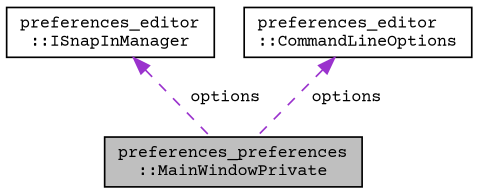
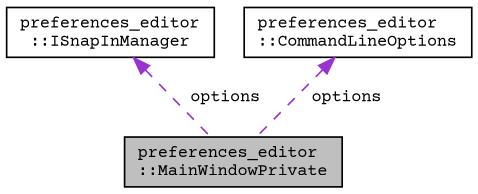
node "preferences_preferences ::MainWindowPrivate": label "preferences_preferences ::MainWindowPrivate" -> "preferences_editor ::MainWindowPrivate"
